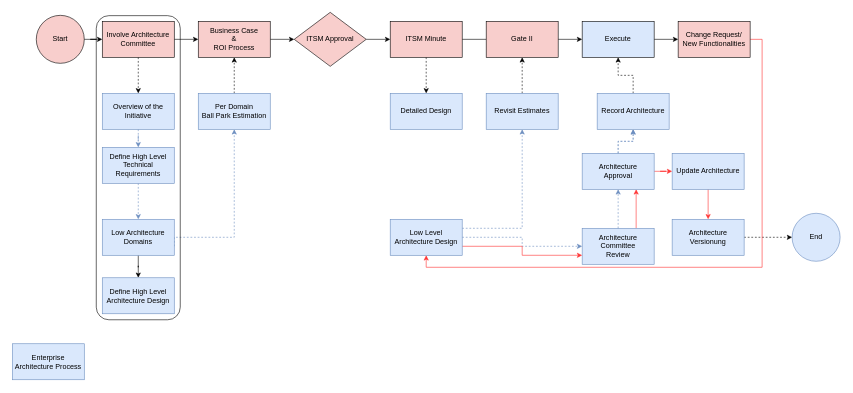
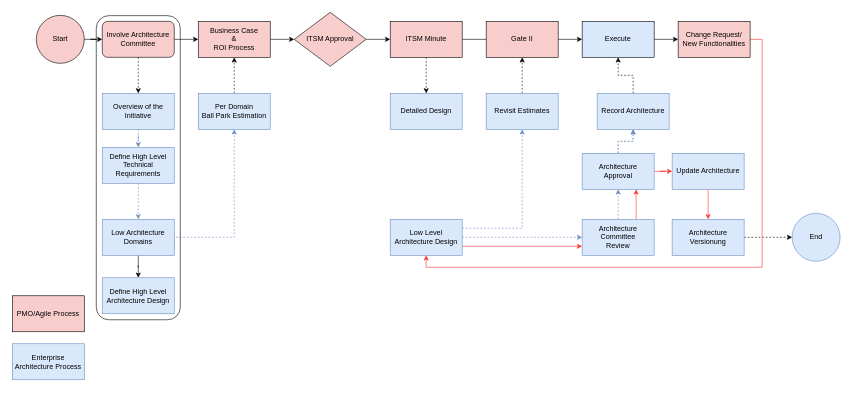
node "Involve Architecture Committee": shape rectangle -> rounded rectangle
node "Architecture Committee Review": moved (618, 246) -> (618, 237)
node "PMO/Agile Process": added
